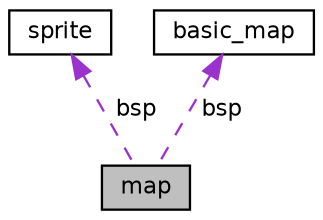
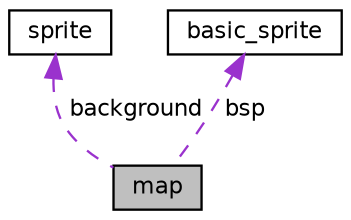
node "basic_map": label "basic_map" -> "basic_sprite"
edge "map" -> "sprite": label " bsp" -> " background"
